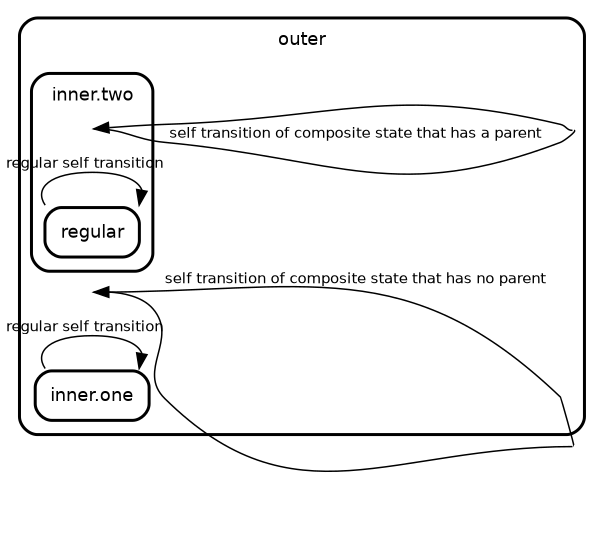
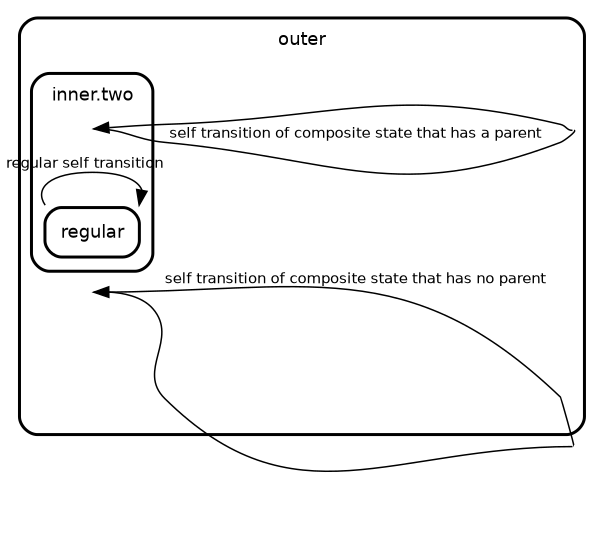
node "inner.one": removed
